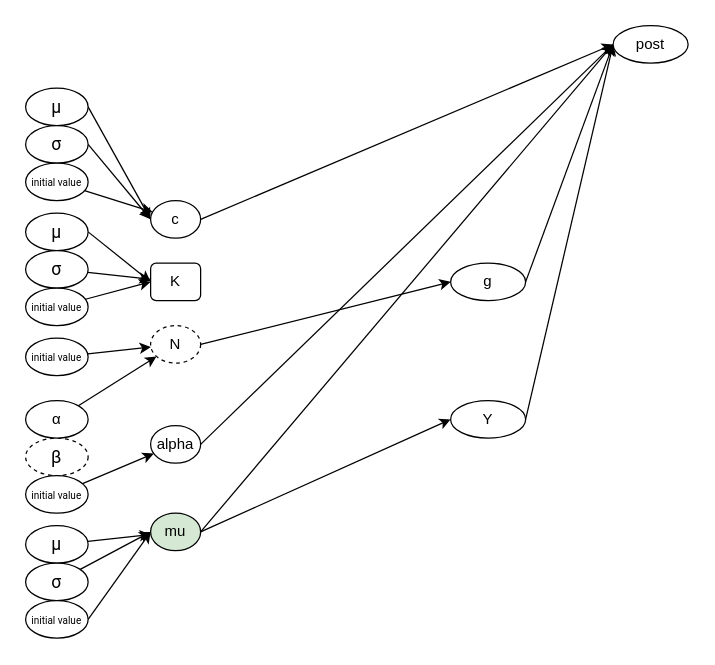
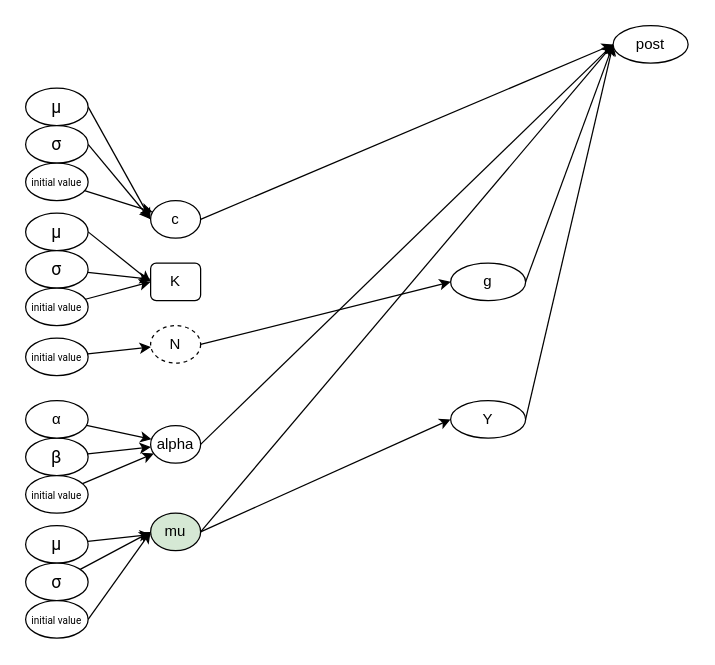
edge "α" -> "N": now "α" -> "alpha"
edge "β" -> "alpha": added
node "β": style dashed -> solid
